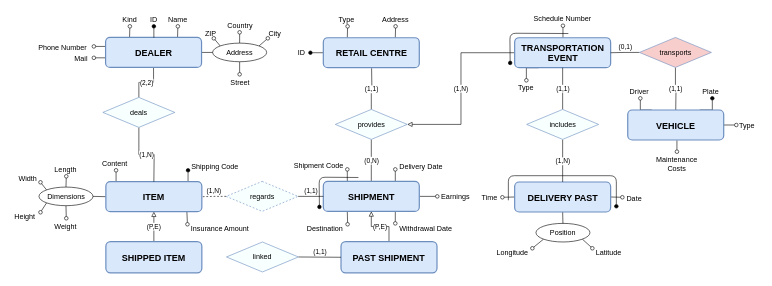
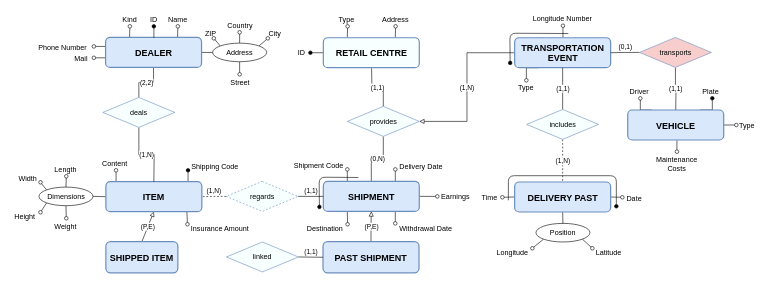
node "Schedule Number": label "Schedule Number" -> "Longitude Number"
node "RETAIL CENTRE": fillcolor #dae8fc -> #f7ffff
node "provides": moved (371, 124) -> (383, 121)
edge "includes" -- "DELIVERY PAST": style solid -> dashed
node "SHIPPED ITEM": size 96x31 -> 72x31
node "PAST SHIPMENT": moved (389, 257) -> (371, 257)
